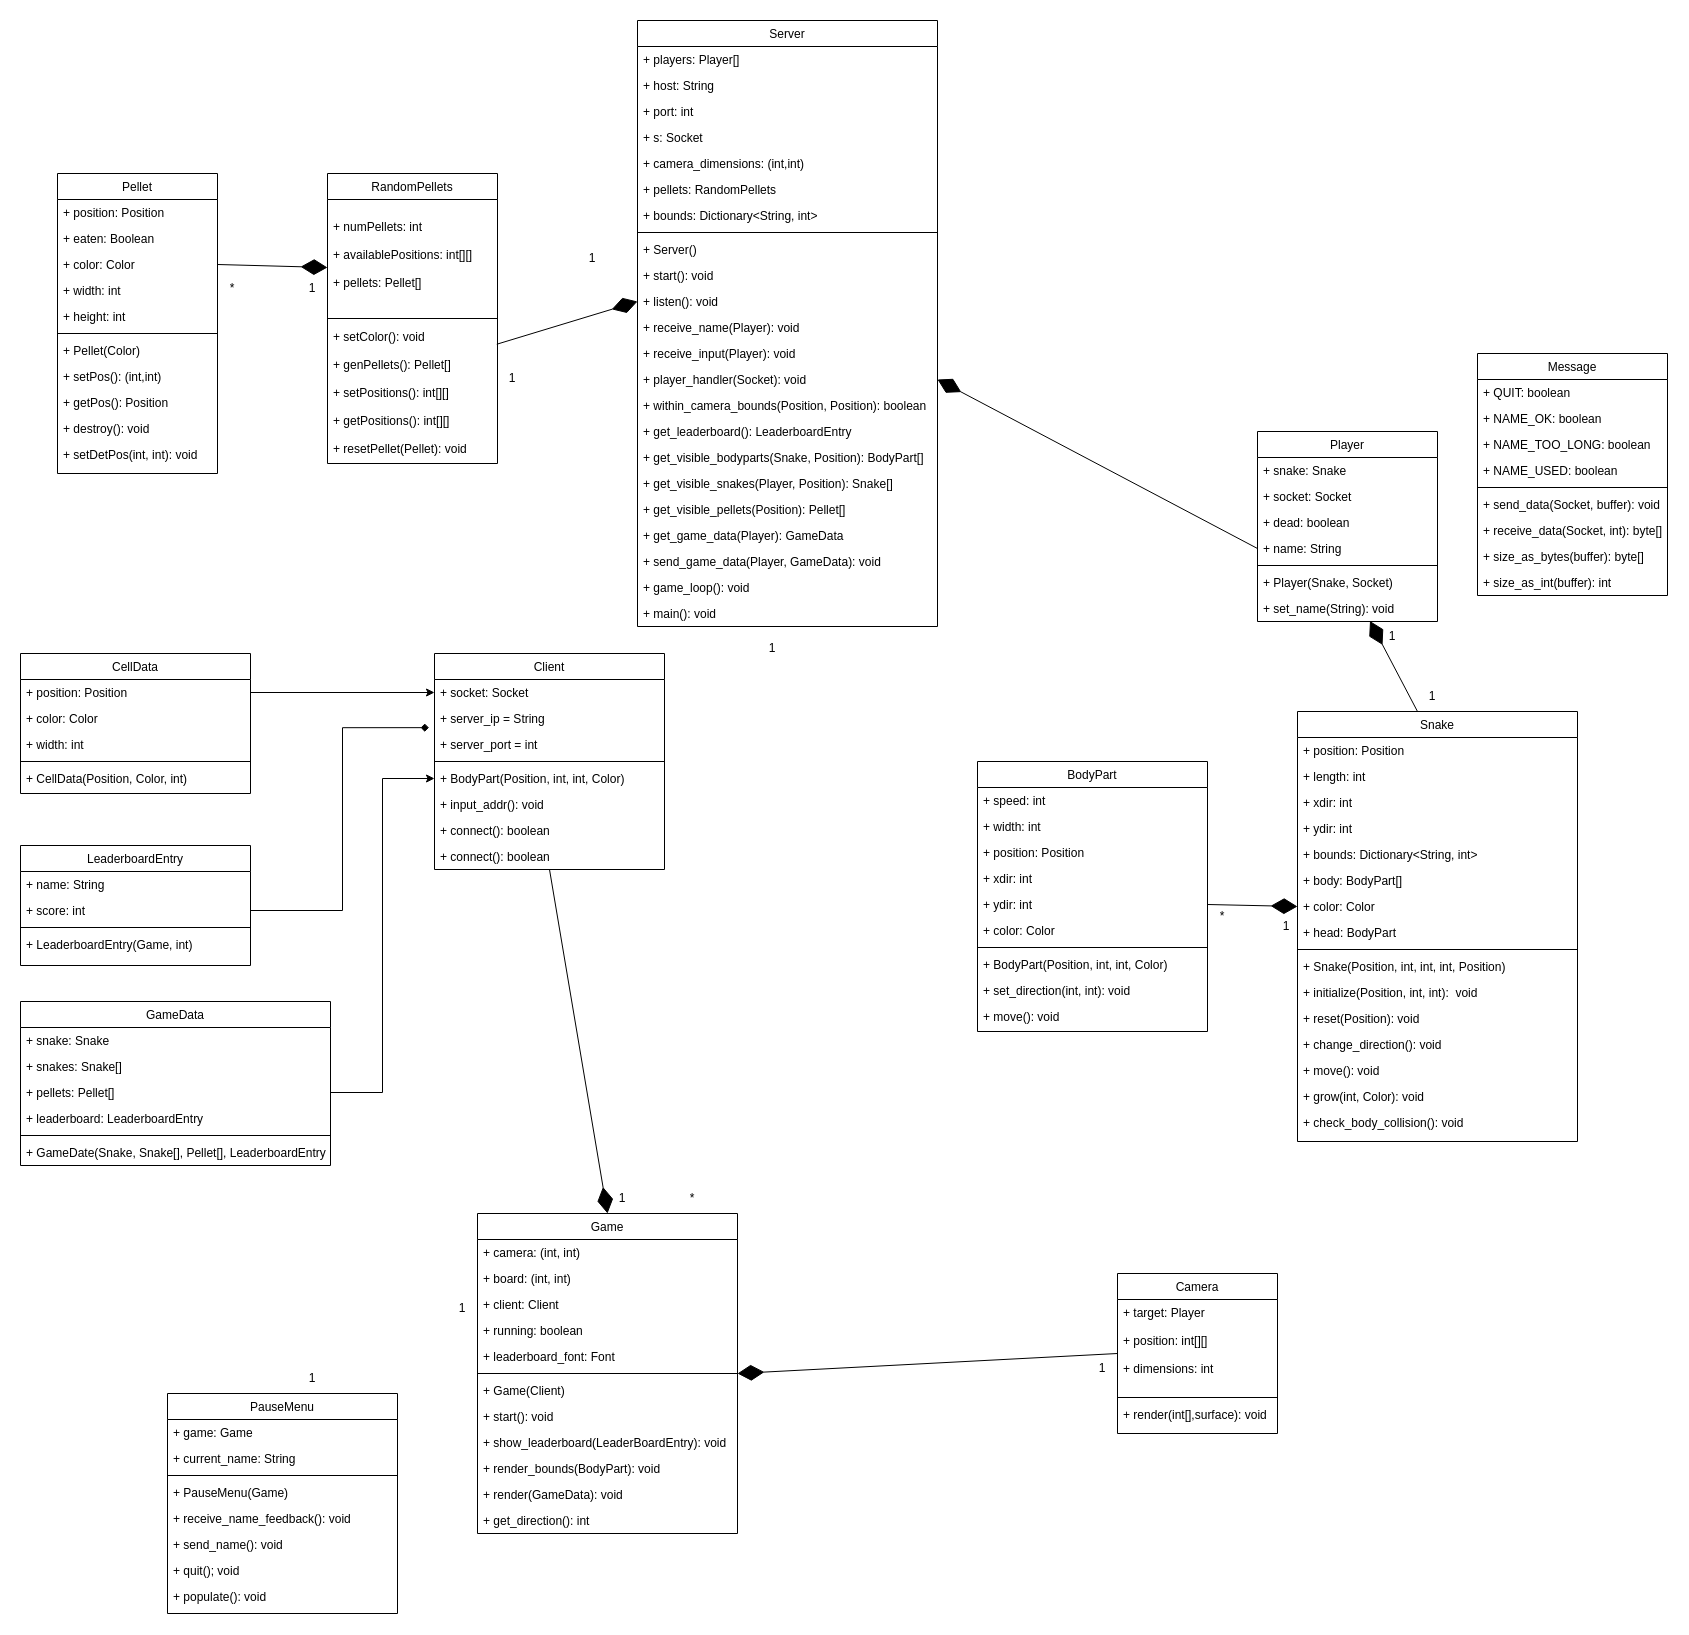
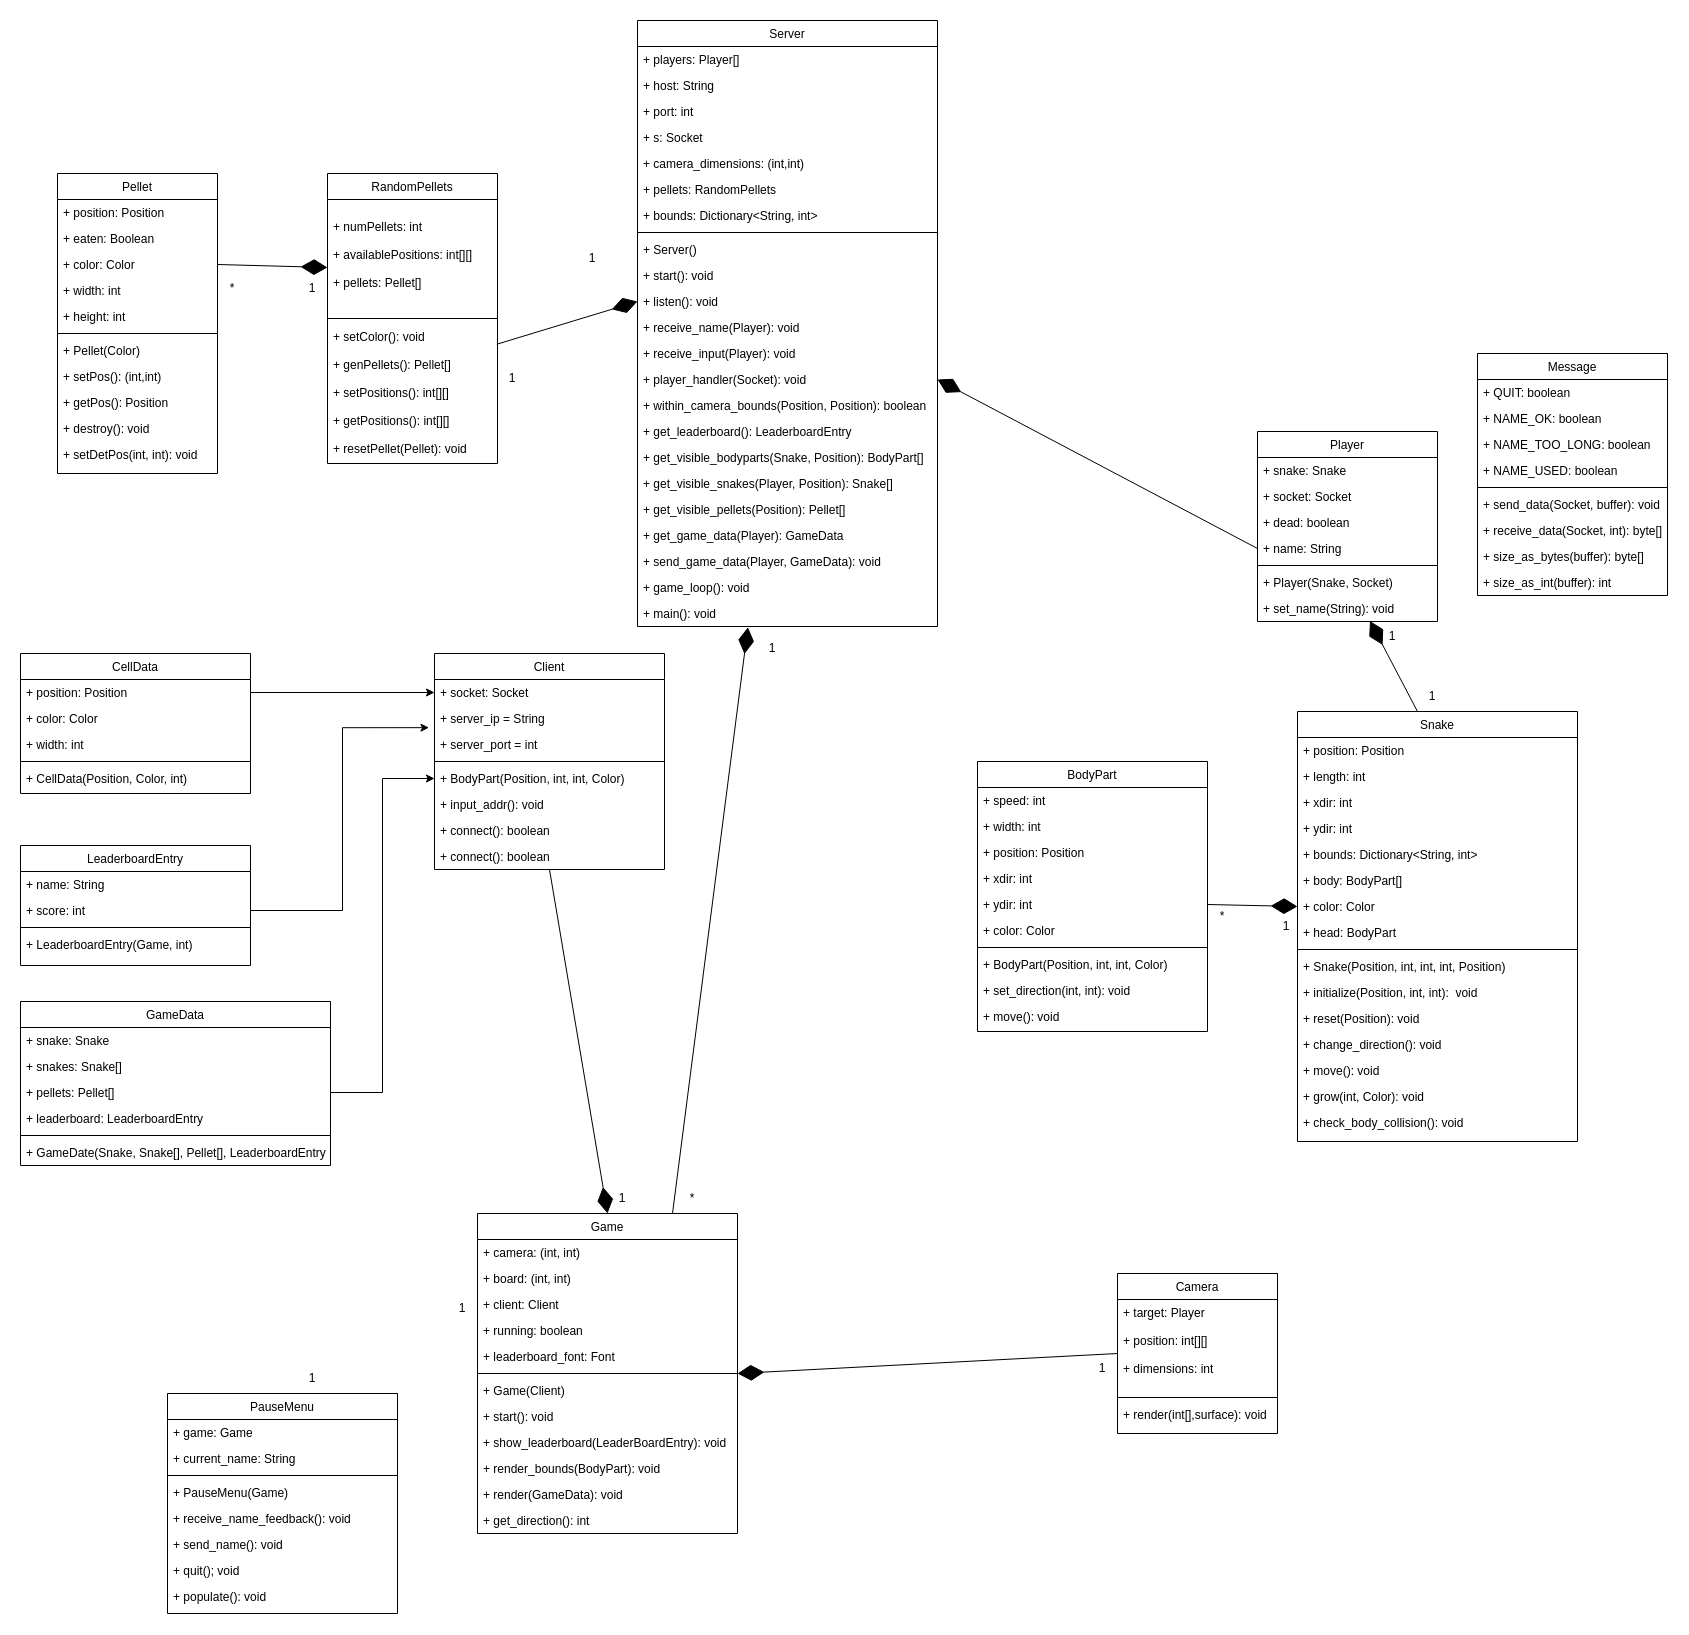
edge "+ score: int" -> "+ server_port = int": arrowhead diamond -> classic
edge "Game" -> "+ main(): void": added
